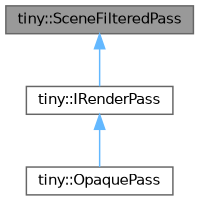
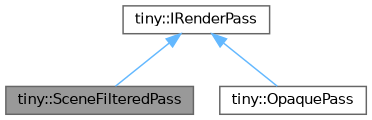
edge "tiny::IRenderPass" -> "tiny::SceneFilteredPass": reversed
